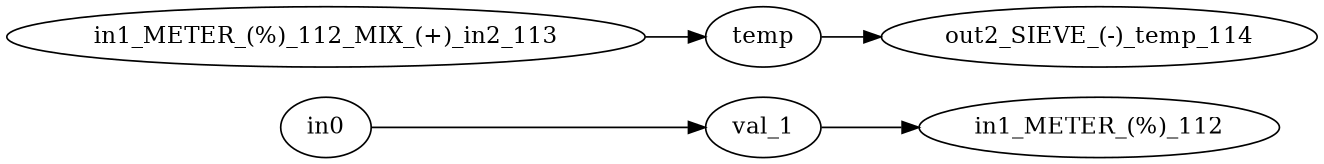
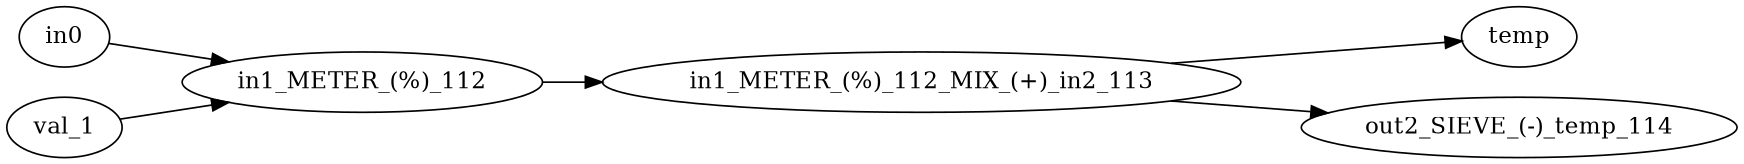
edge "temp" -> "out2_SIEVE_(-)_temp_114": now "in1_METER_(%)_112_MIX_(+)_in2_113" -> "out2_SIEVE_(-)_temp_114"
edge "in1_METER_(%)_112" -> "in1_METER_(%)_112_MIX_(+)_in2_113": added
edge "in0" -> "val_1": now "in0" -> "in1_METER_(%)_112"
